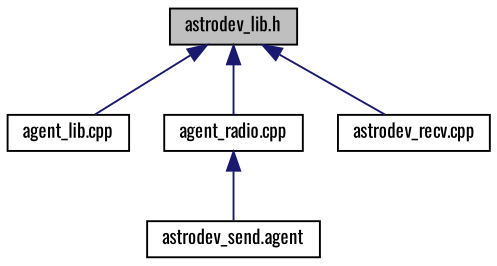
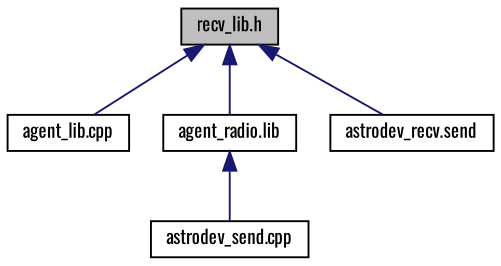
node "astrodev_lib.h": label "astrodev_lib.h" -> "recv_lib.h"
node "agent_radio.cpp": label "agent_radio.cpp" -> "agent_radio.lib"
node "astrodev_recv.cpp": label "astrodev_recv.cpp" -> "astrodev_recv.send"
node "astrodev_send.agent": label "astrodev_send.agent" -> "astrodev_send.cpp"
